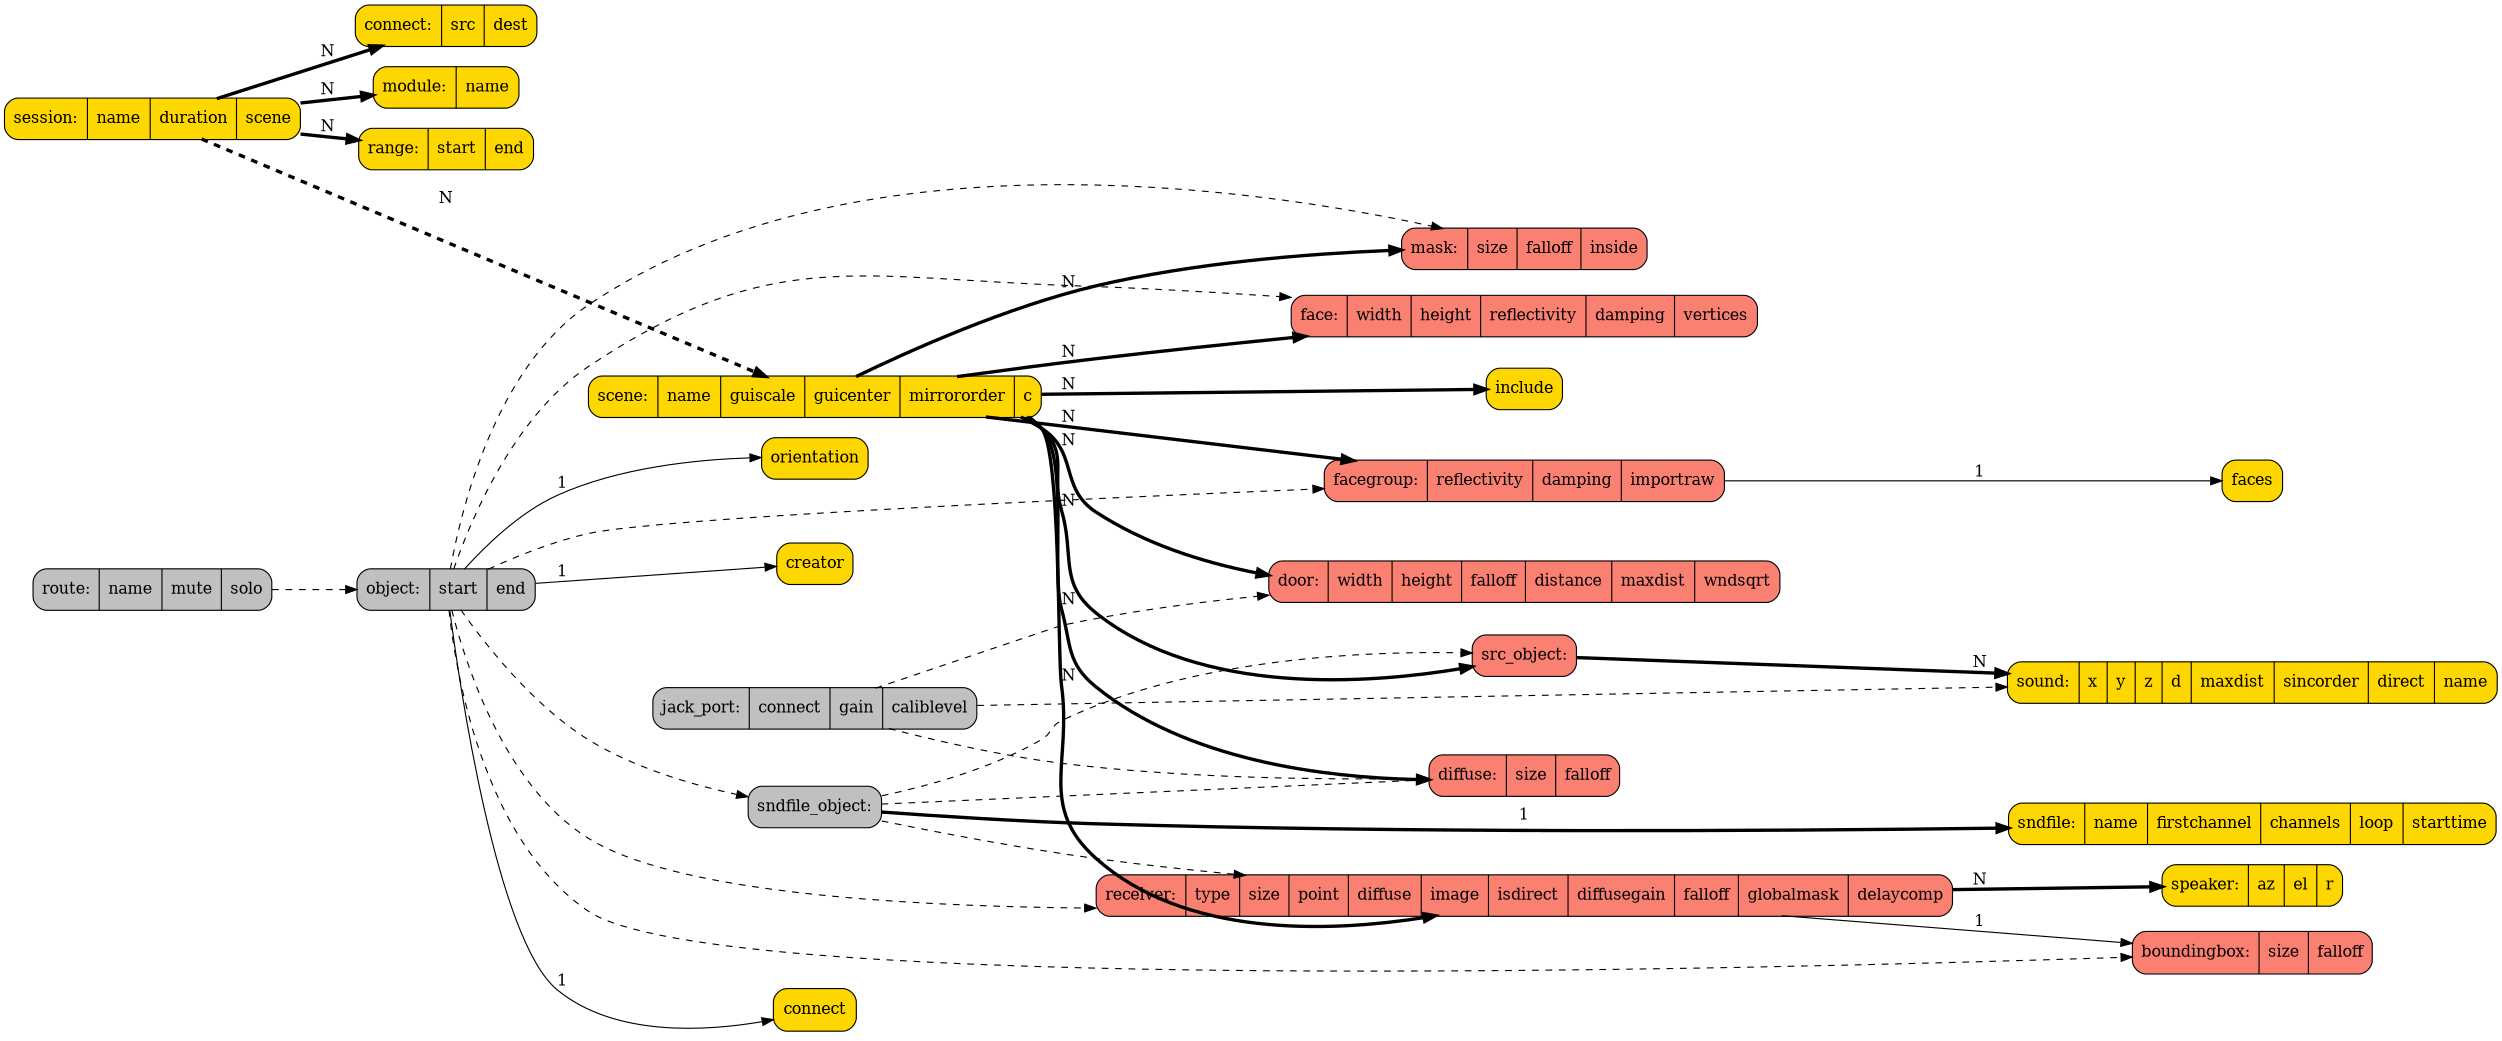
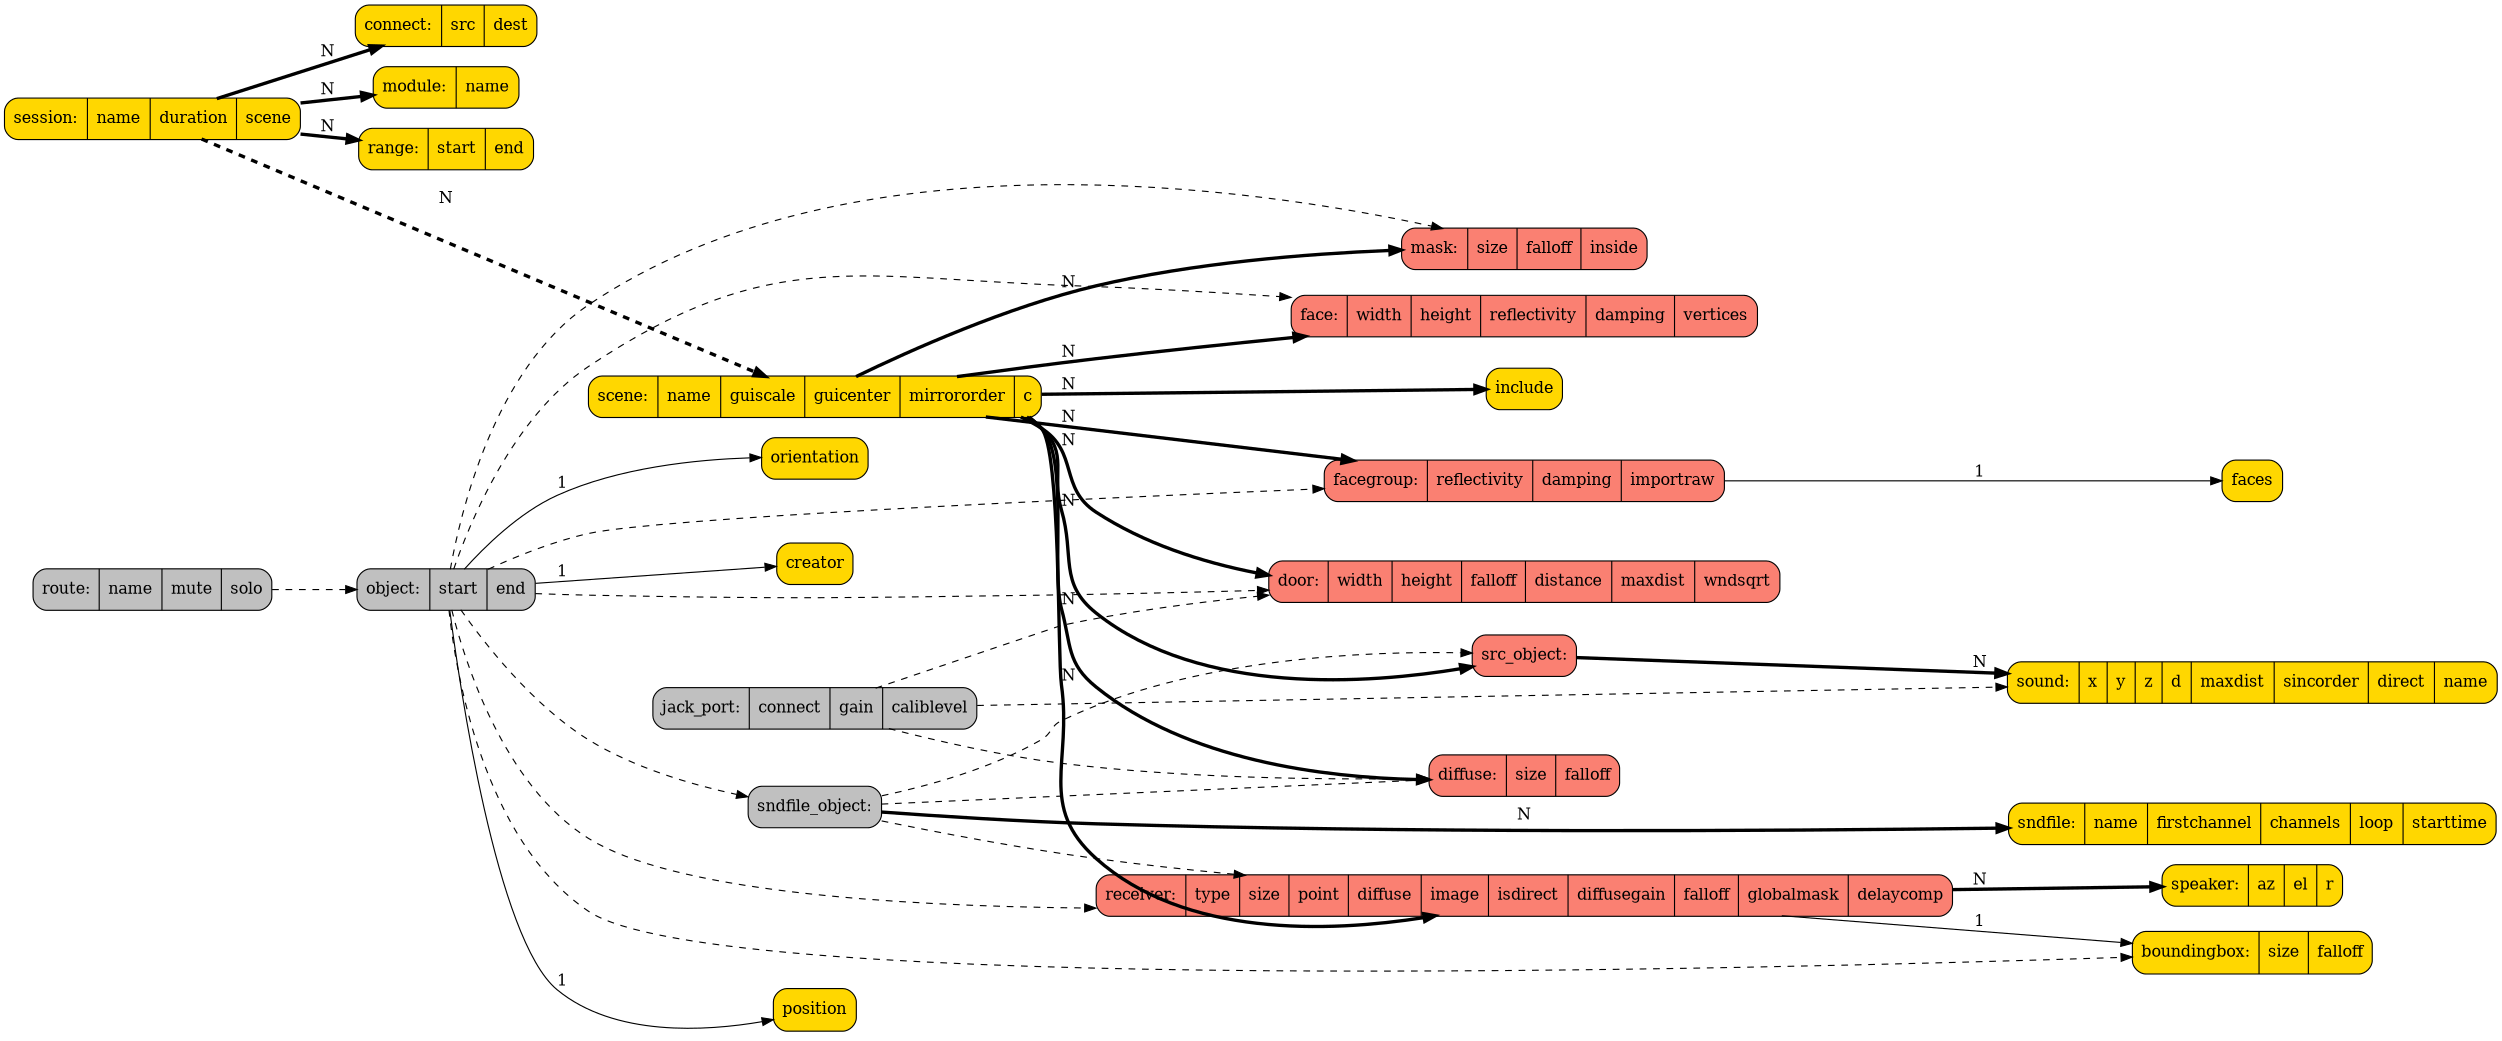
edge "object:" -> "door:": added
edge "sndfile_object:" -> "sndfile:": label "1" -> "N"
node "boundingbox:": fillcolor salmon -> gold
node "connect": label "connect" -> "position"
